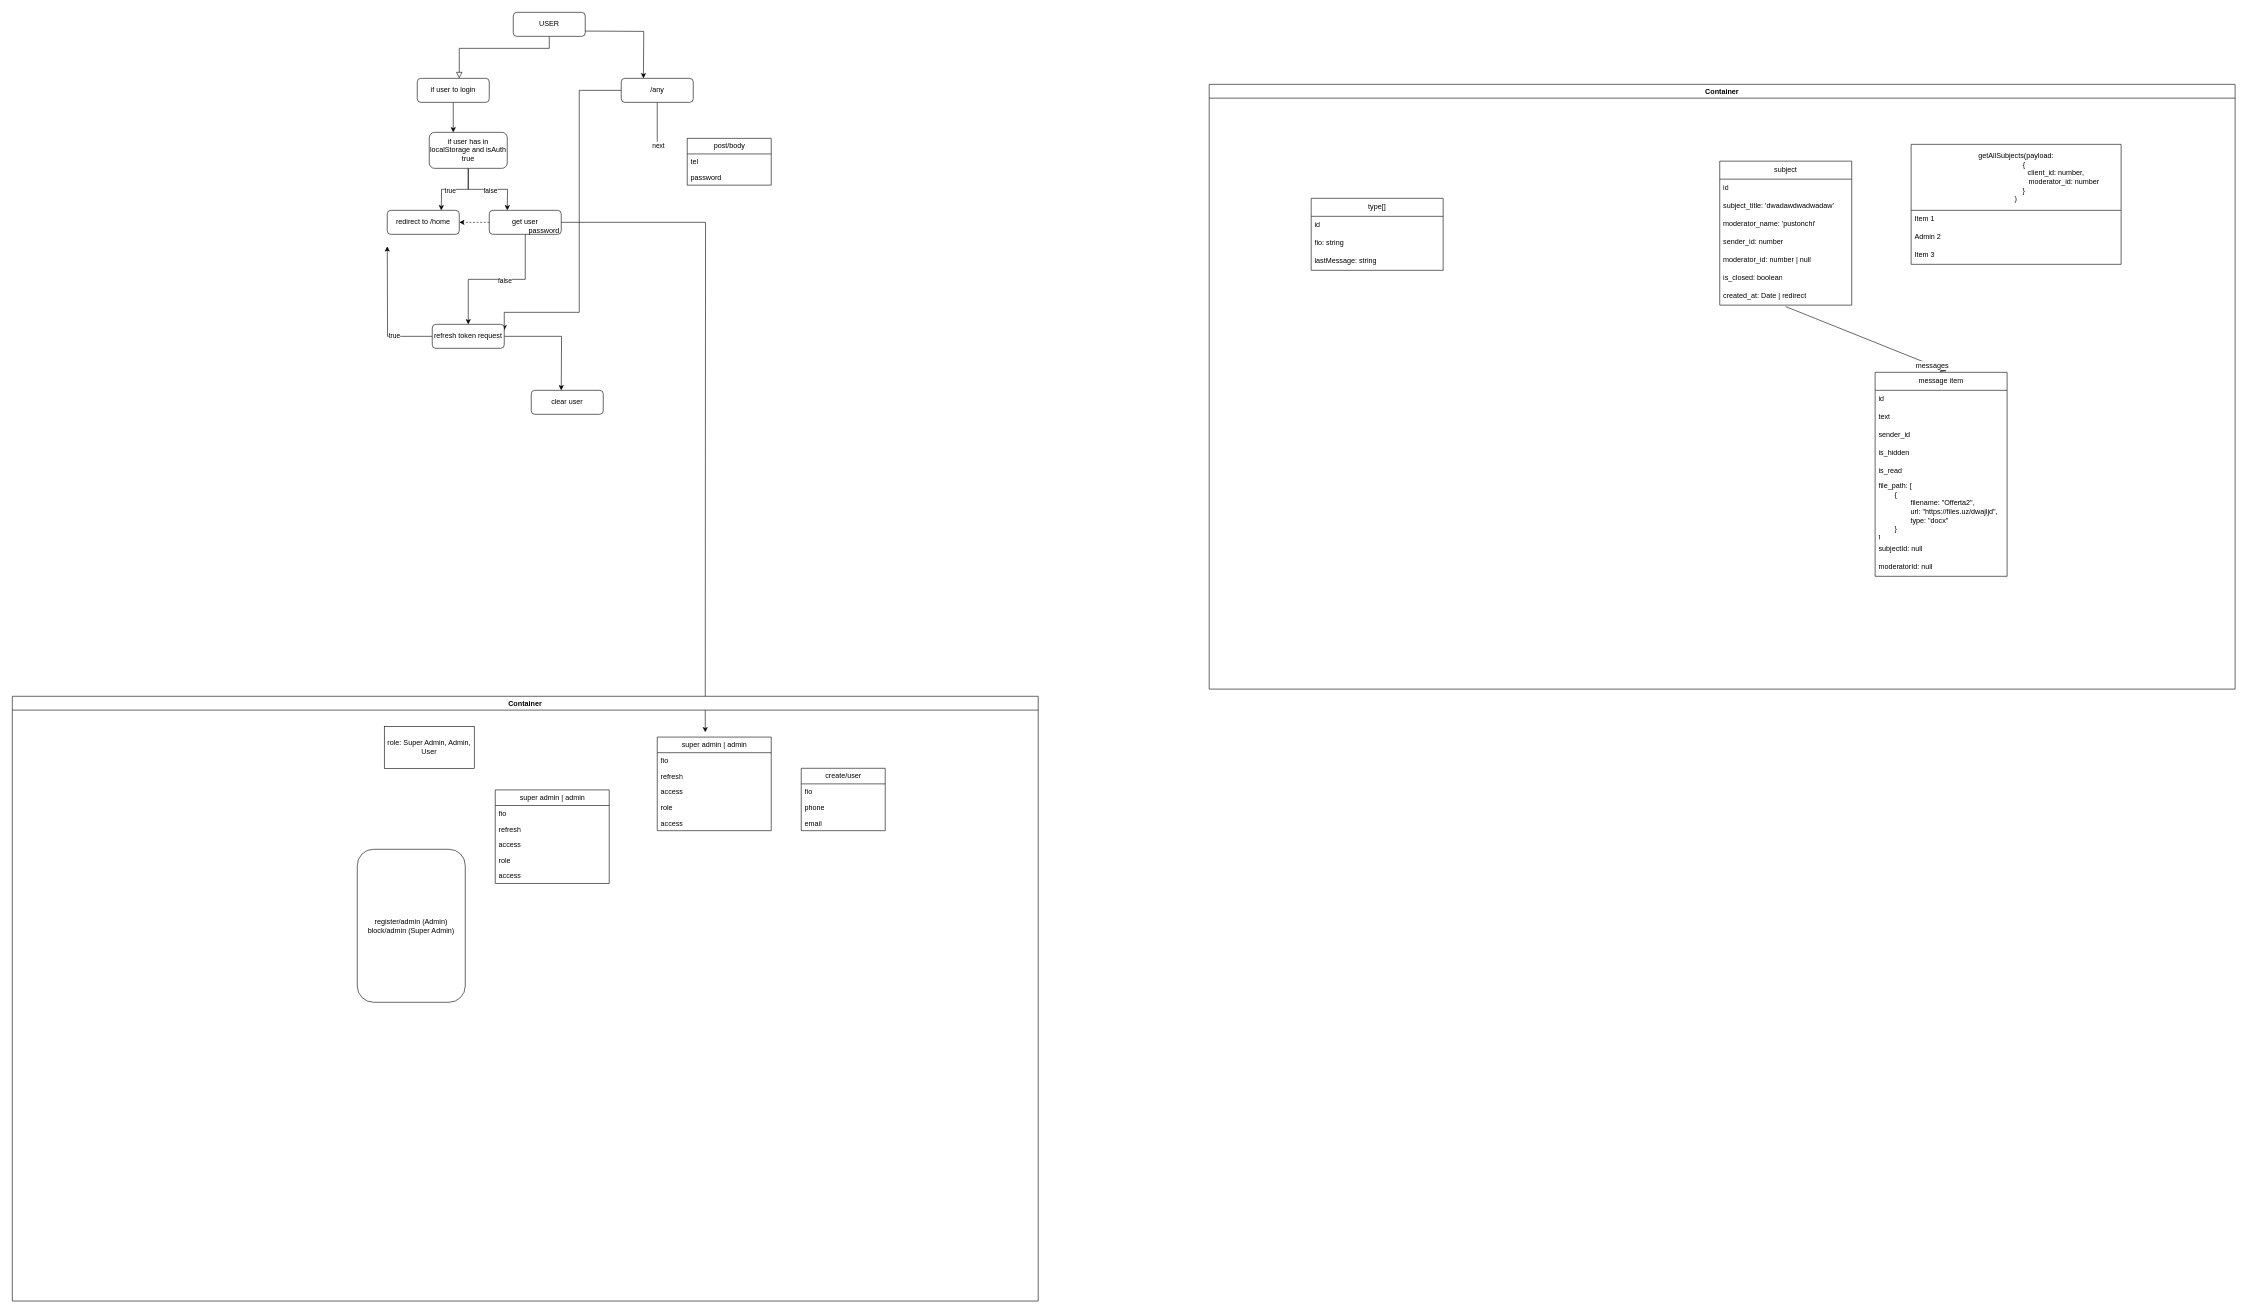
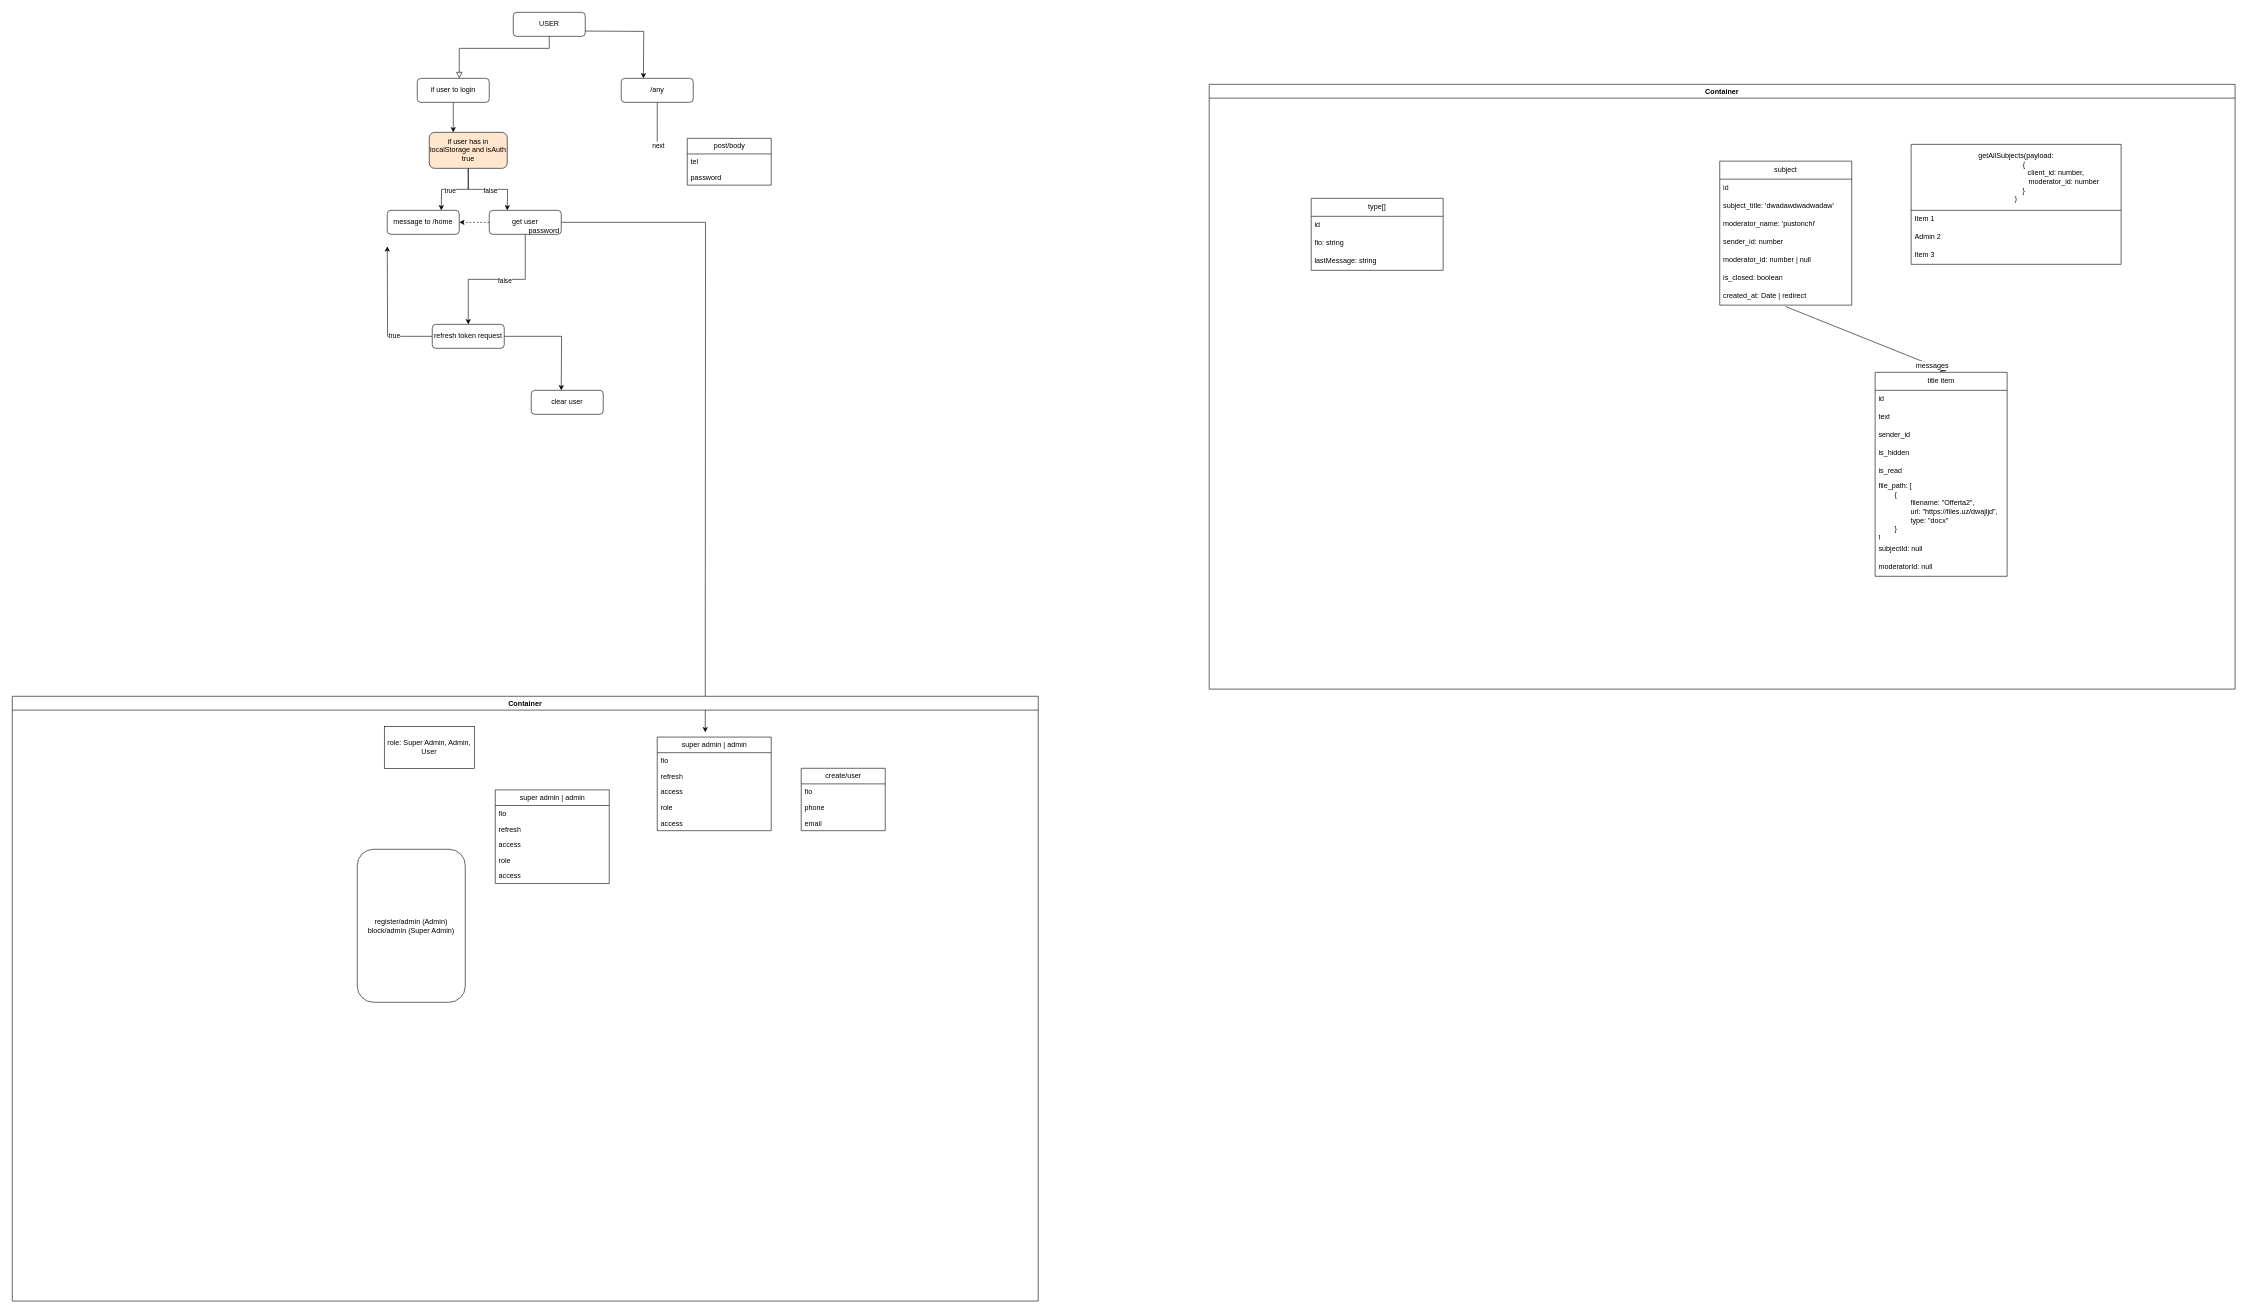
node "if user has in localStorage and isAuth true": fillcolor #ffffff -> #ffe6cc
node "redirect to /home": label "redirect to /home" -> "message to /home"
edge "/any" -> "refresh token request": removed
node "message item": label "message item" -> "title item"
